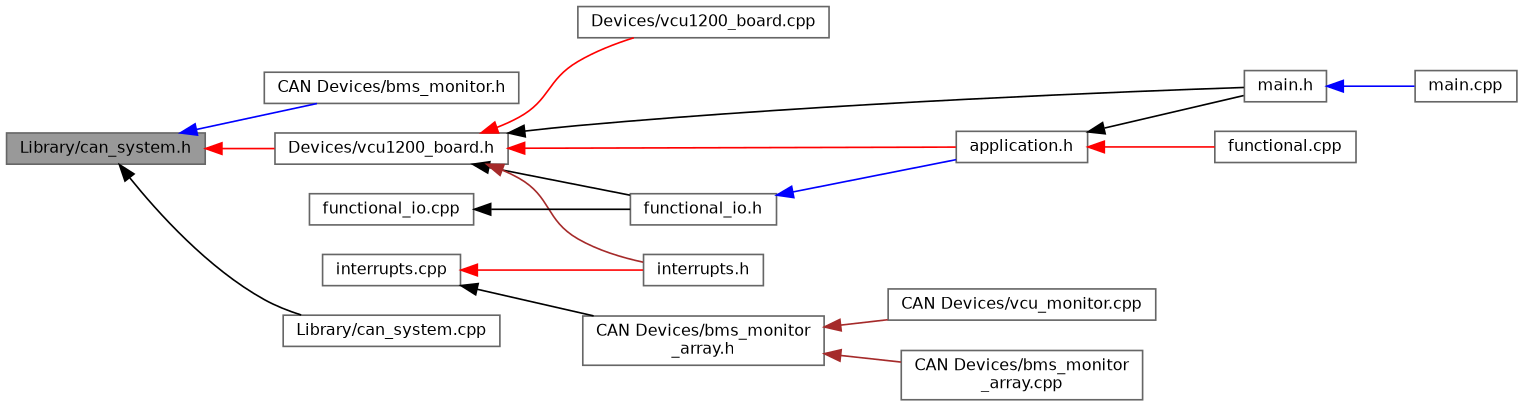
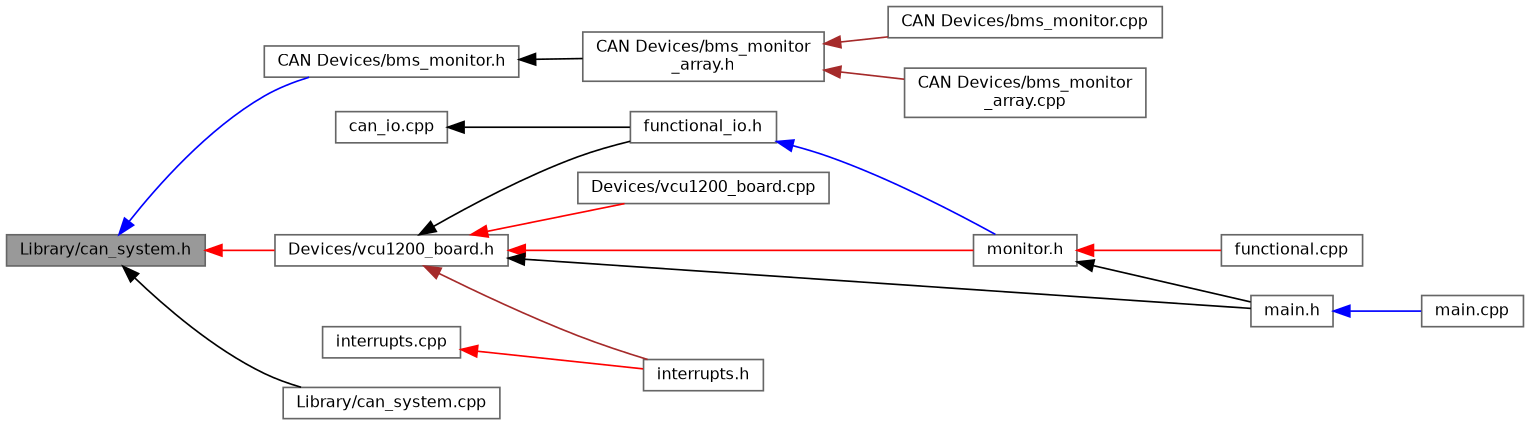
node "application.h": label "application.h" -> "monitor.h"
node "functional_io.cpp": label "functional_io.cpp" -> "can_io.cpp"
edge "CAN Devices/bms_monitor _array.h" -> "interrupts.cpp": now "CAN Devices/bms_monitor _array.h" -> "CAN Devices/bms_monitor.h"
node "CAN Devices/vcu_monitor.cpp": label "CAN Devices/vcu_monitor.cpp" -> "CAN Devices/bms_monitor.cpp"
